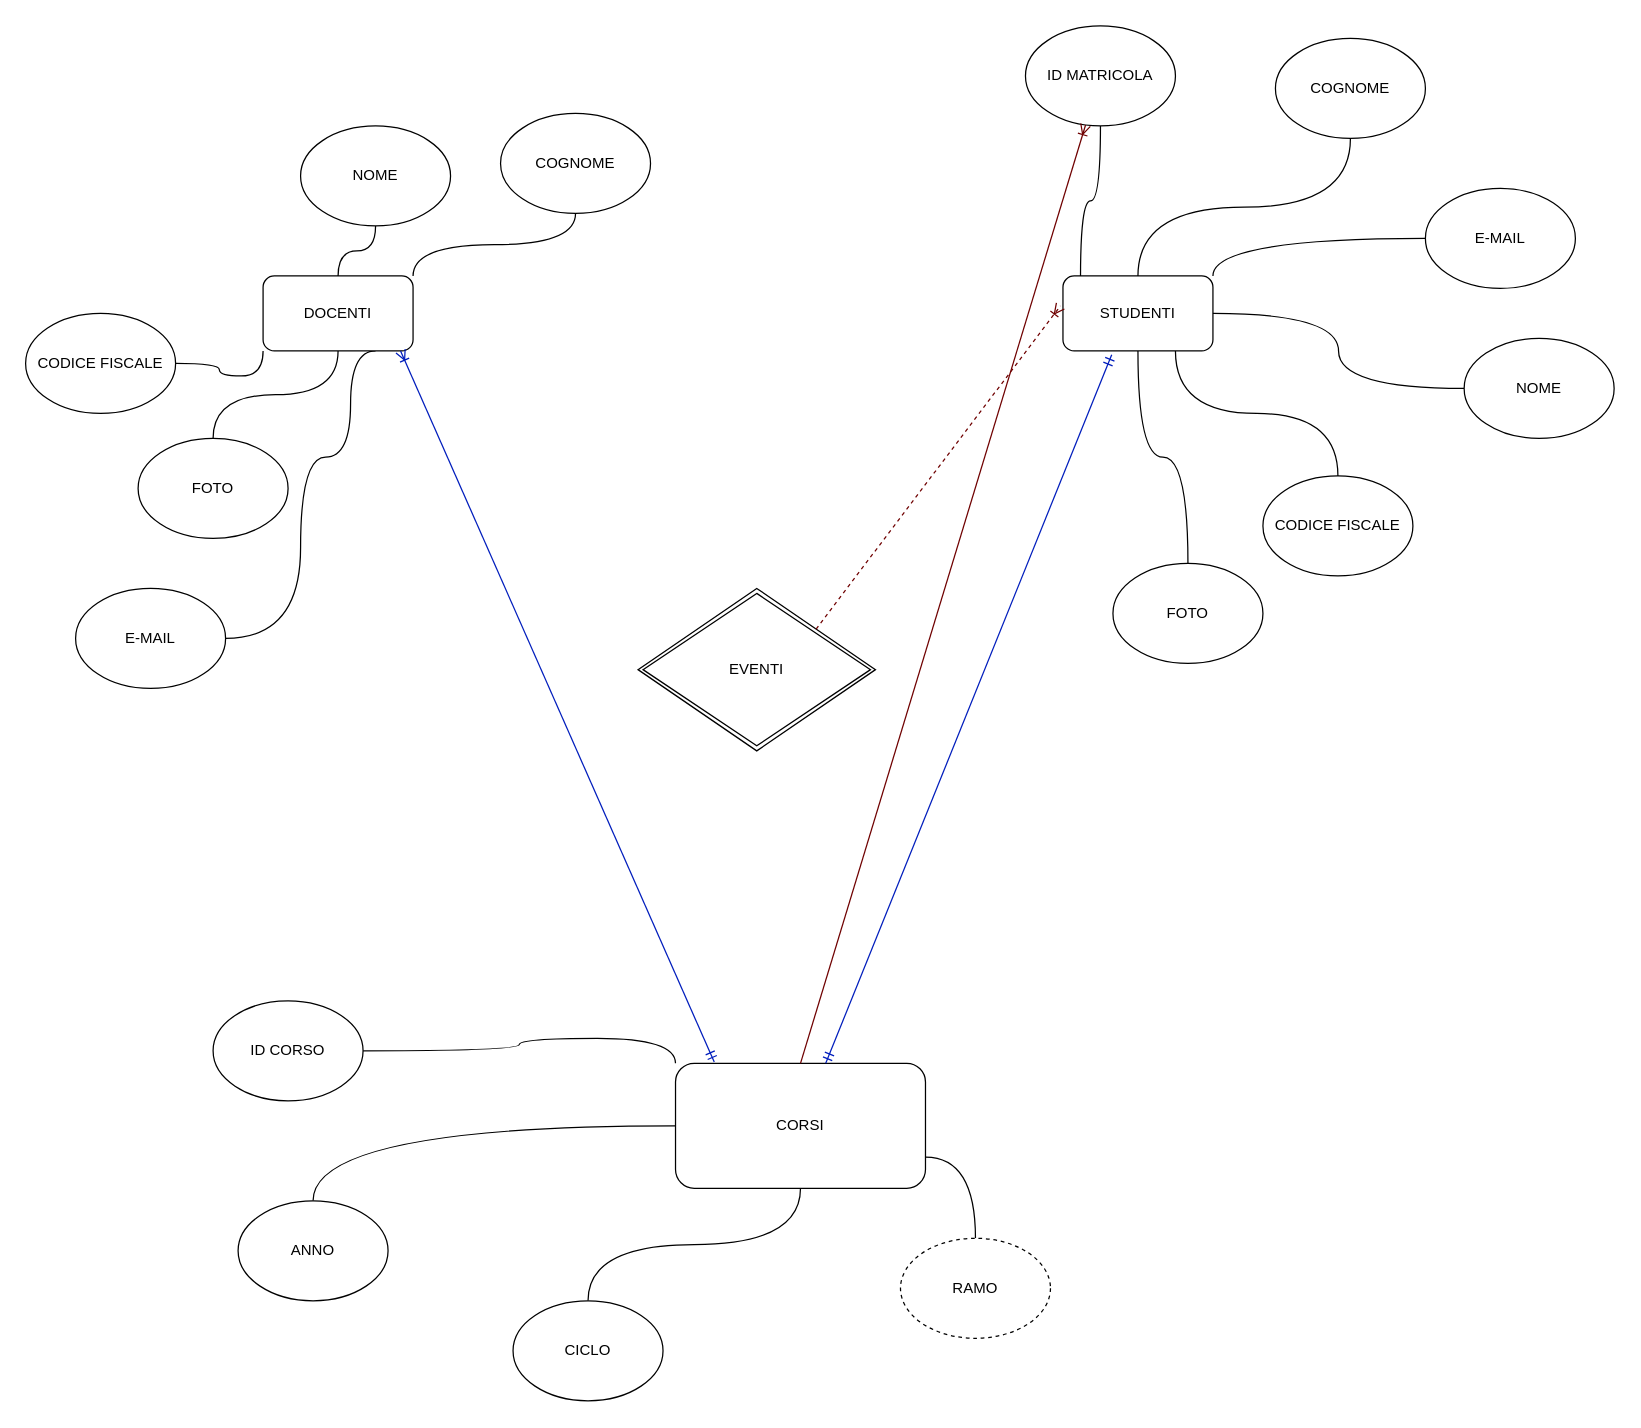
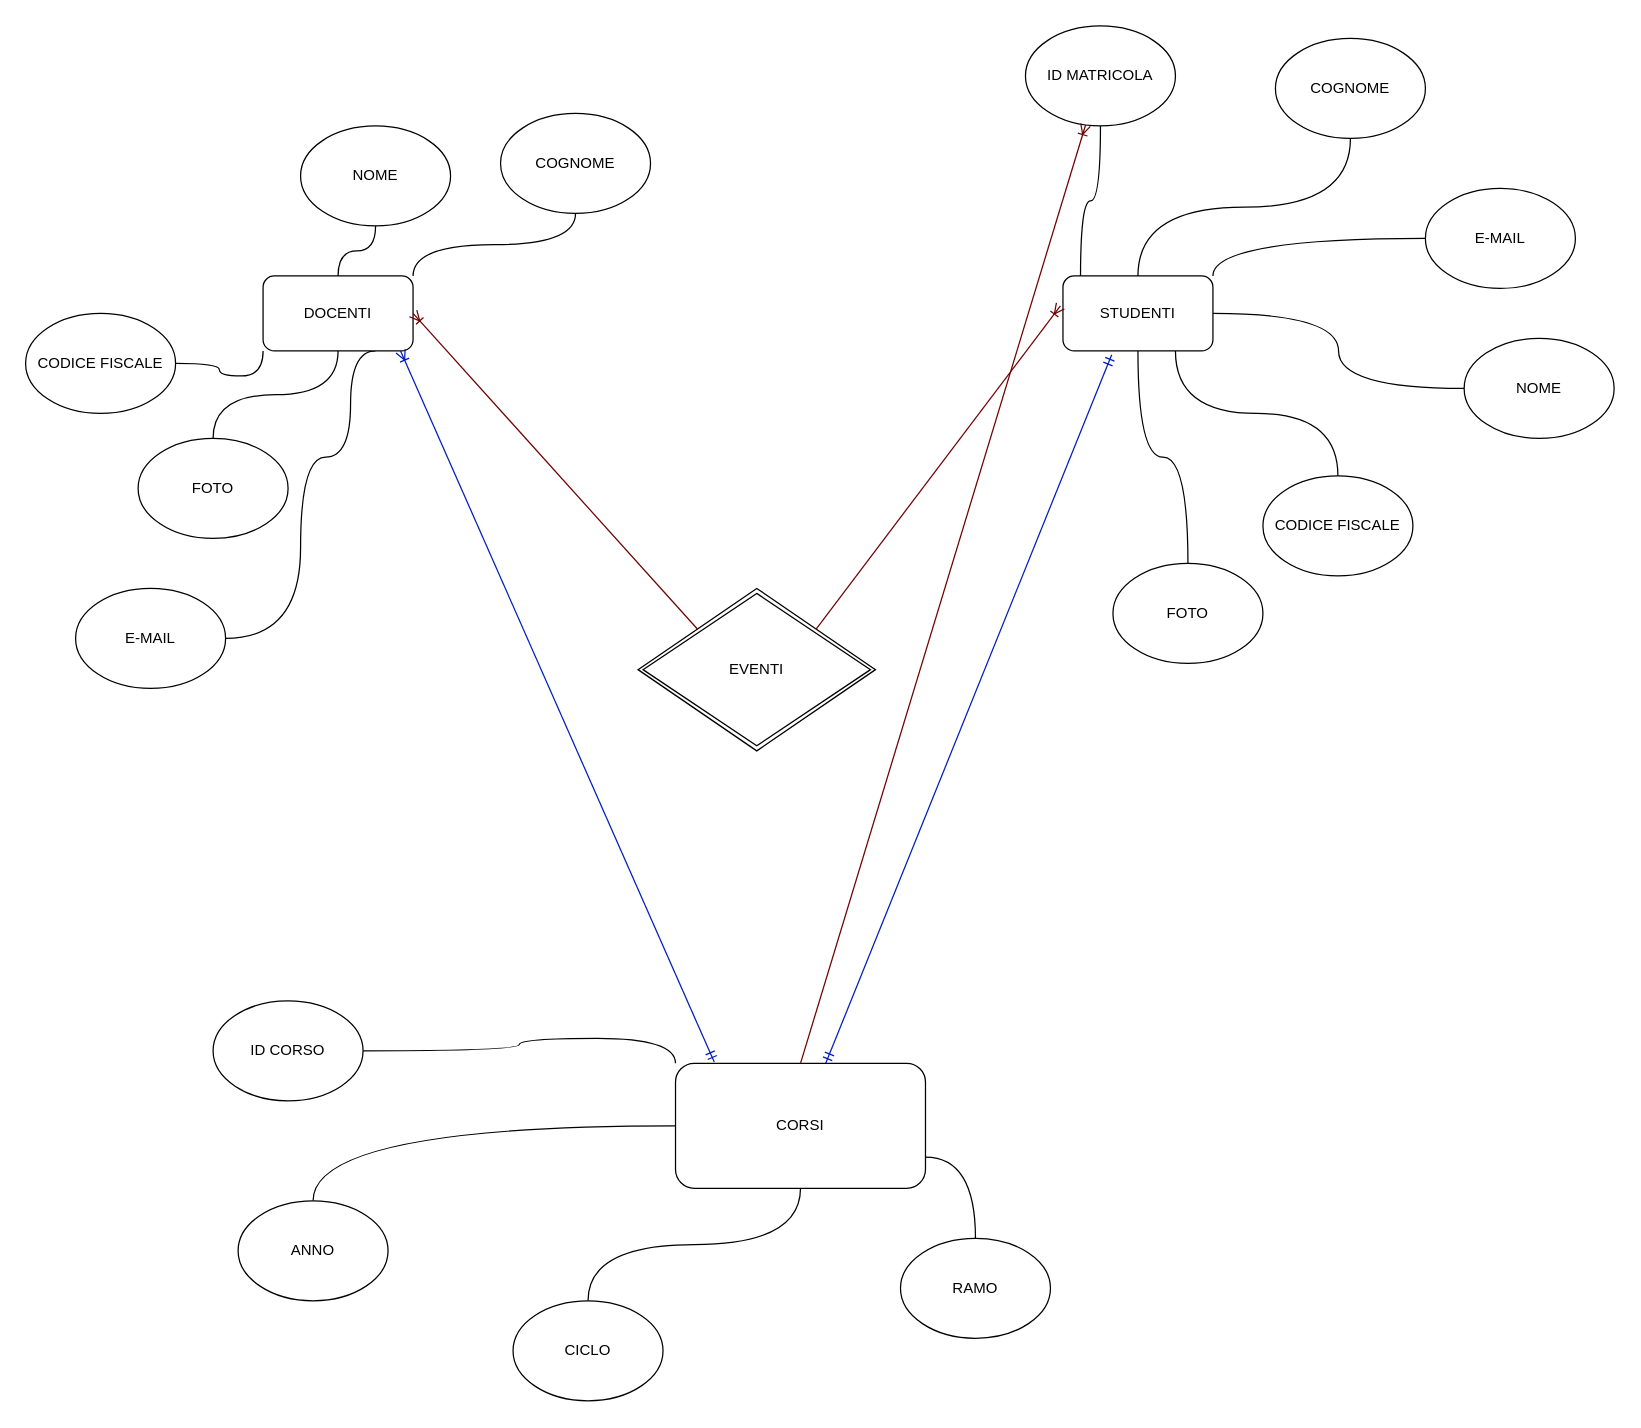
edge "EVENTI" -> "DOCENTI": added
edge "EVENTI" -> "STUDENTI": style dashed -> solid
node "RAMO": style dashed -> solid
